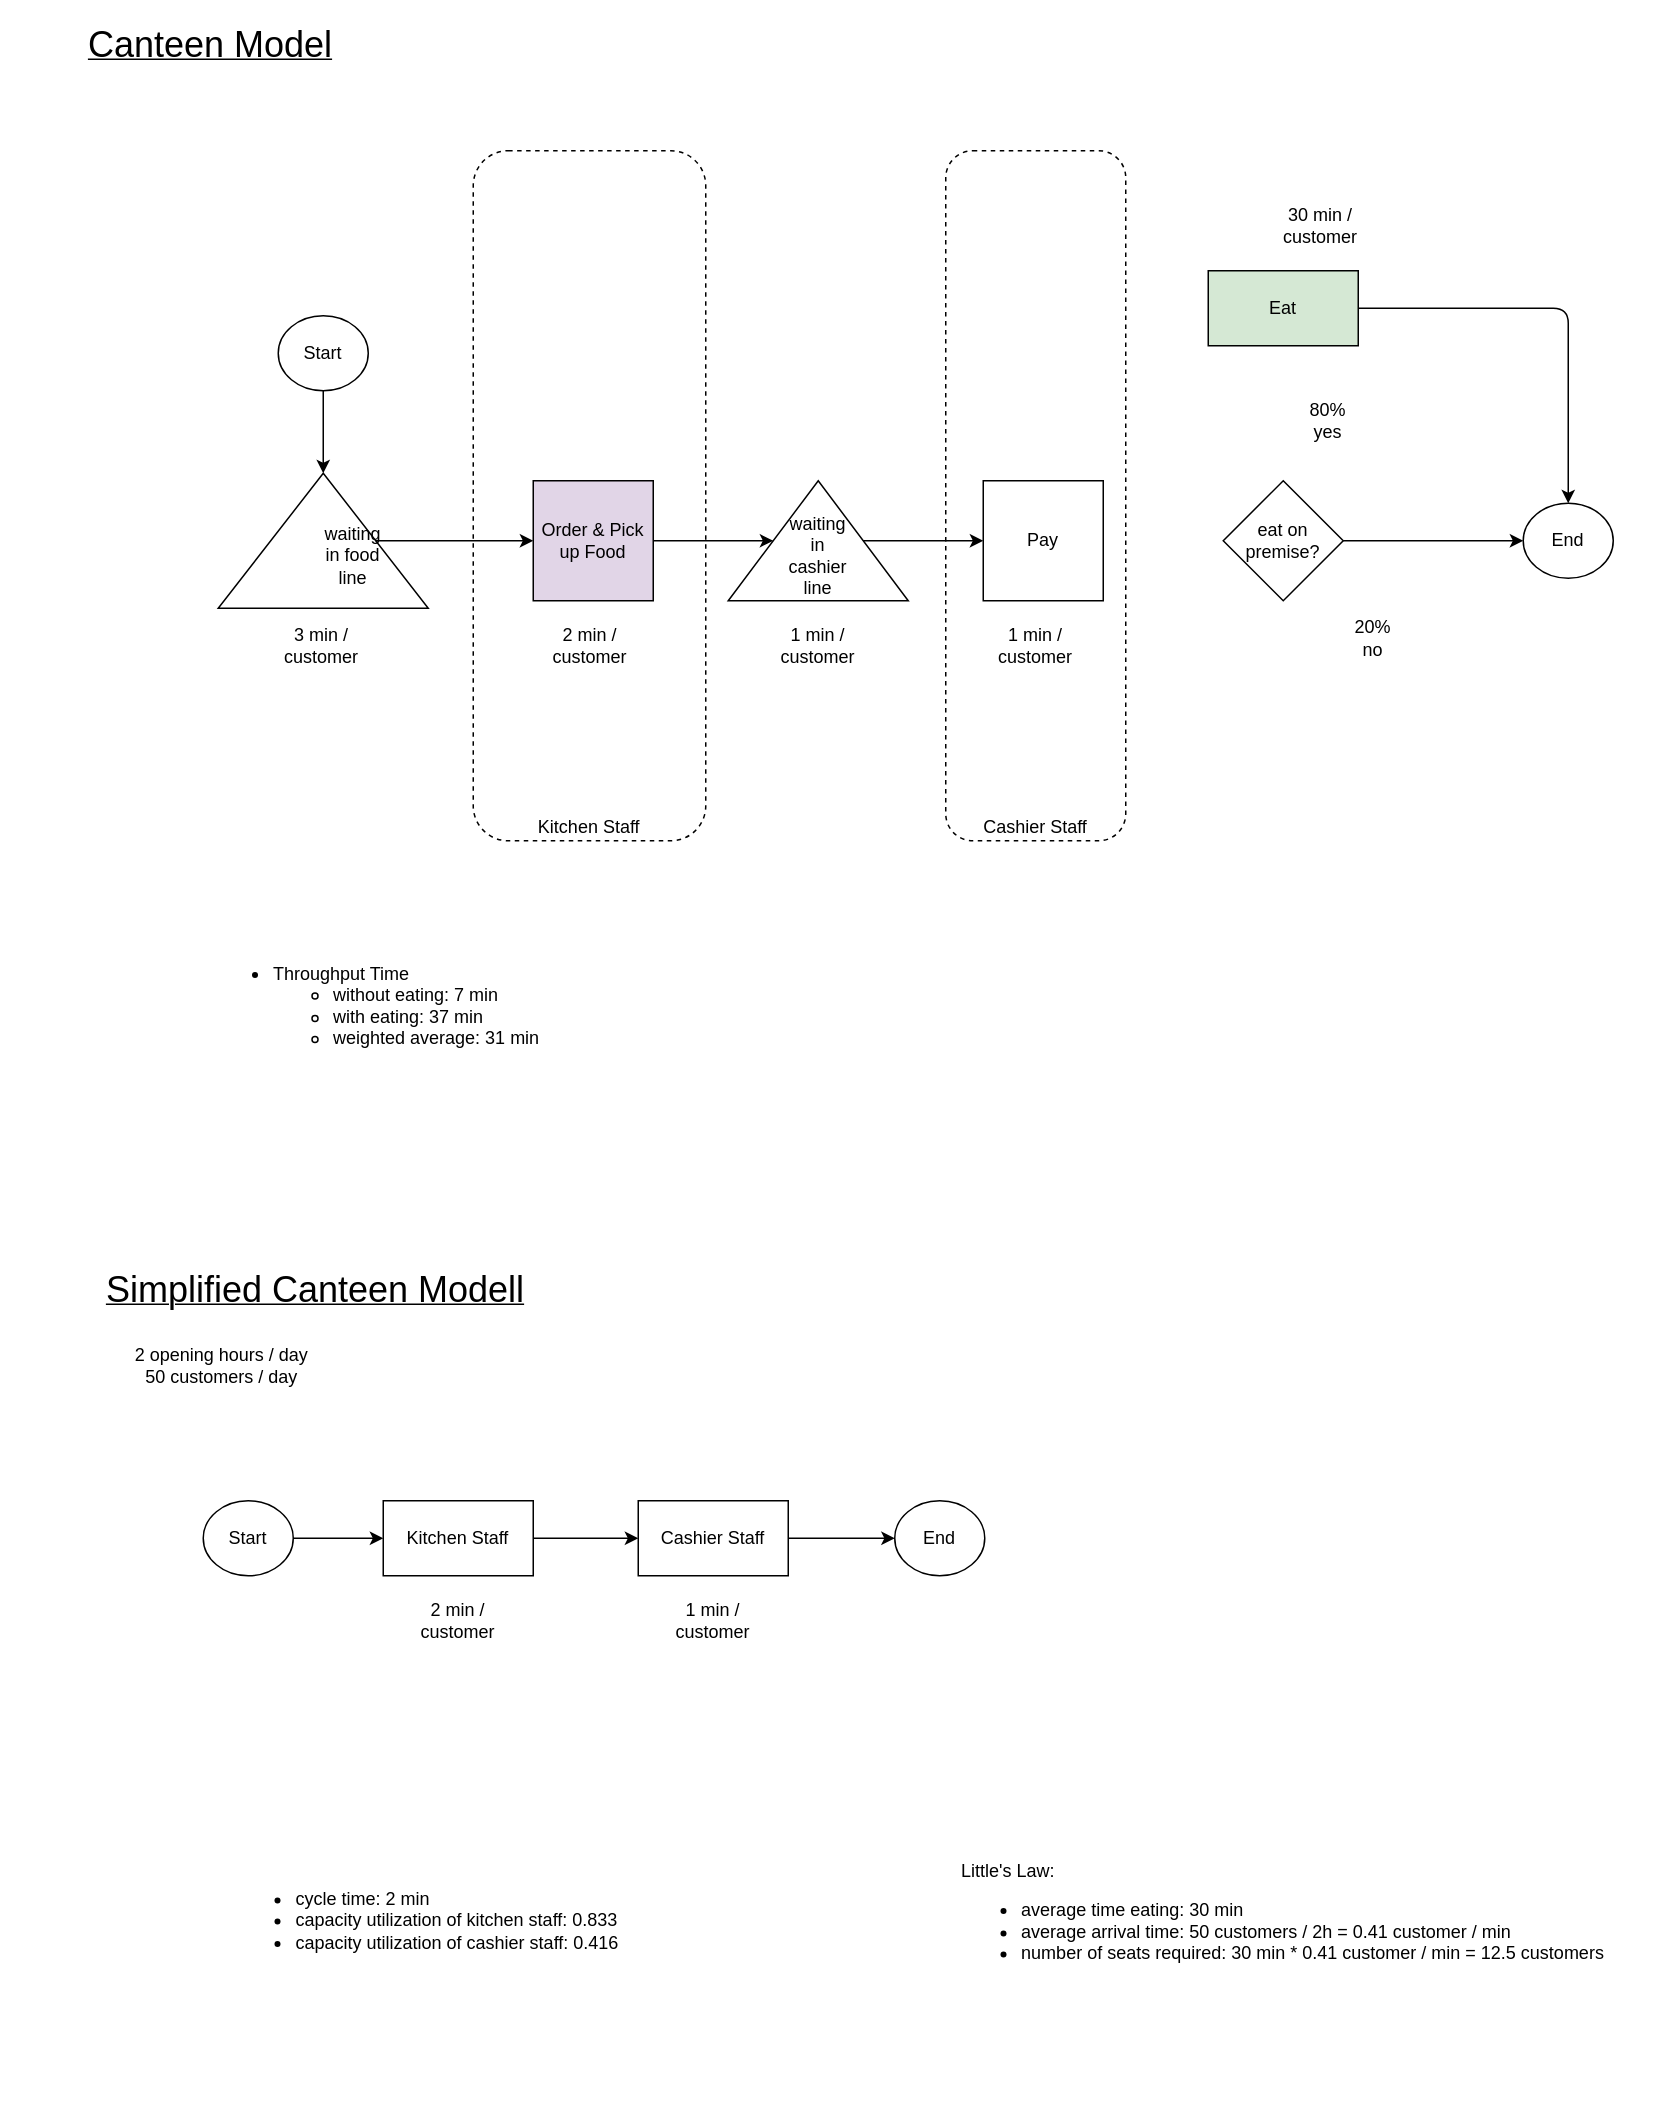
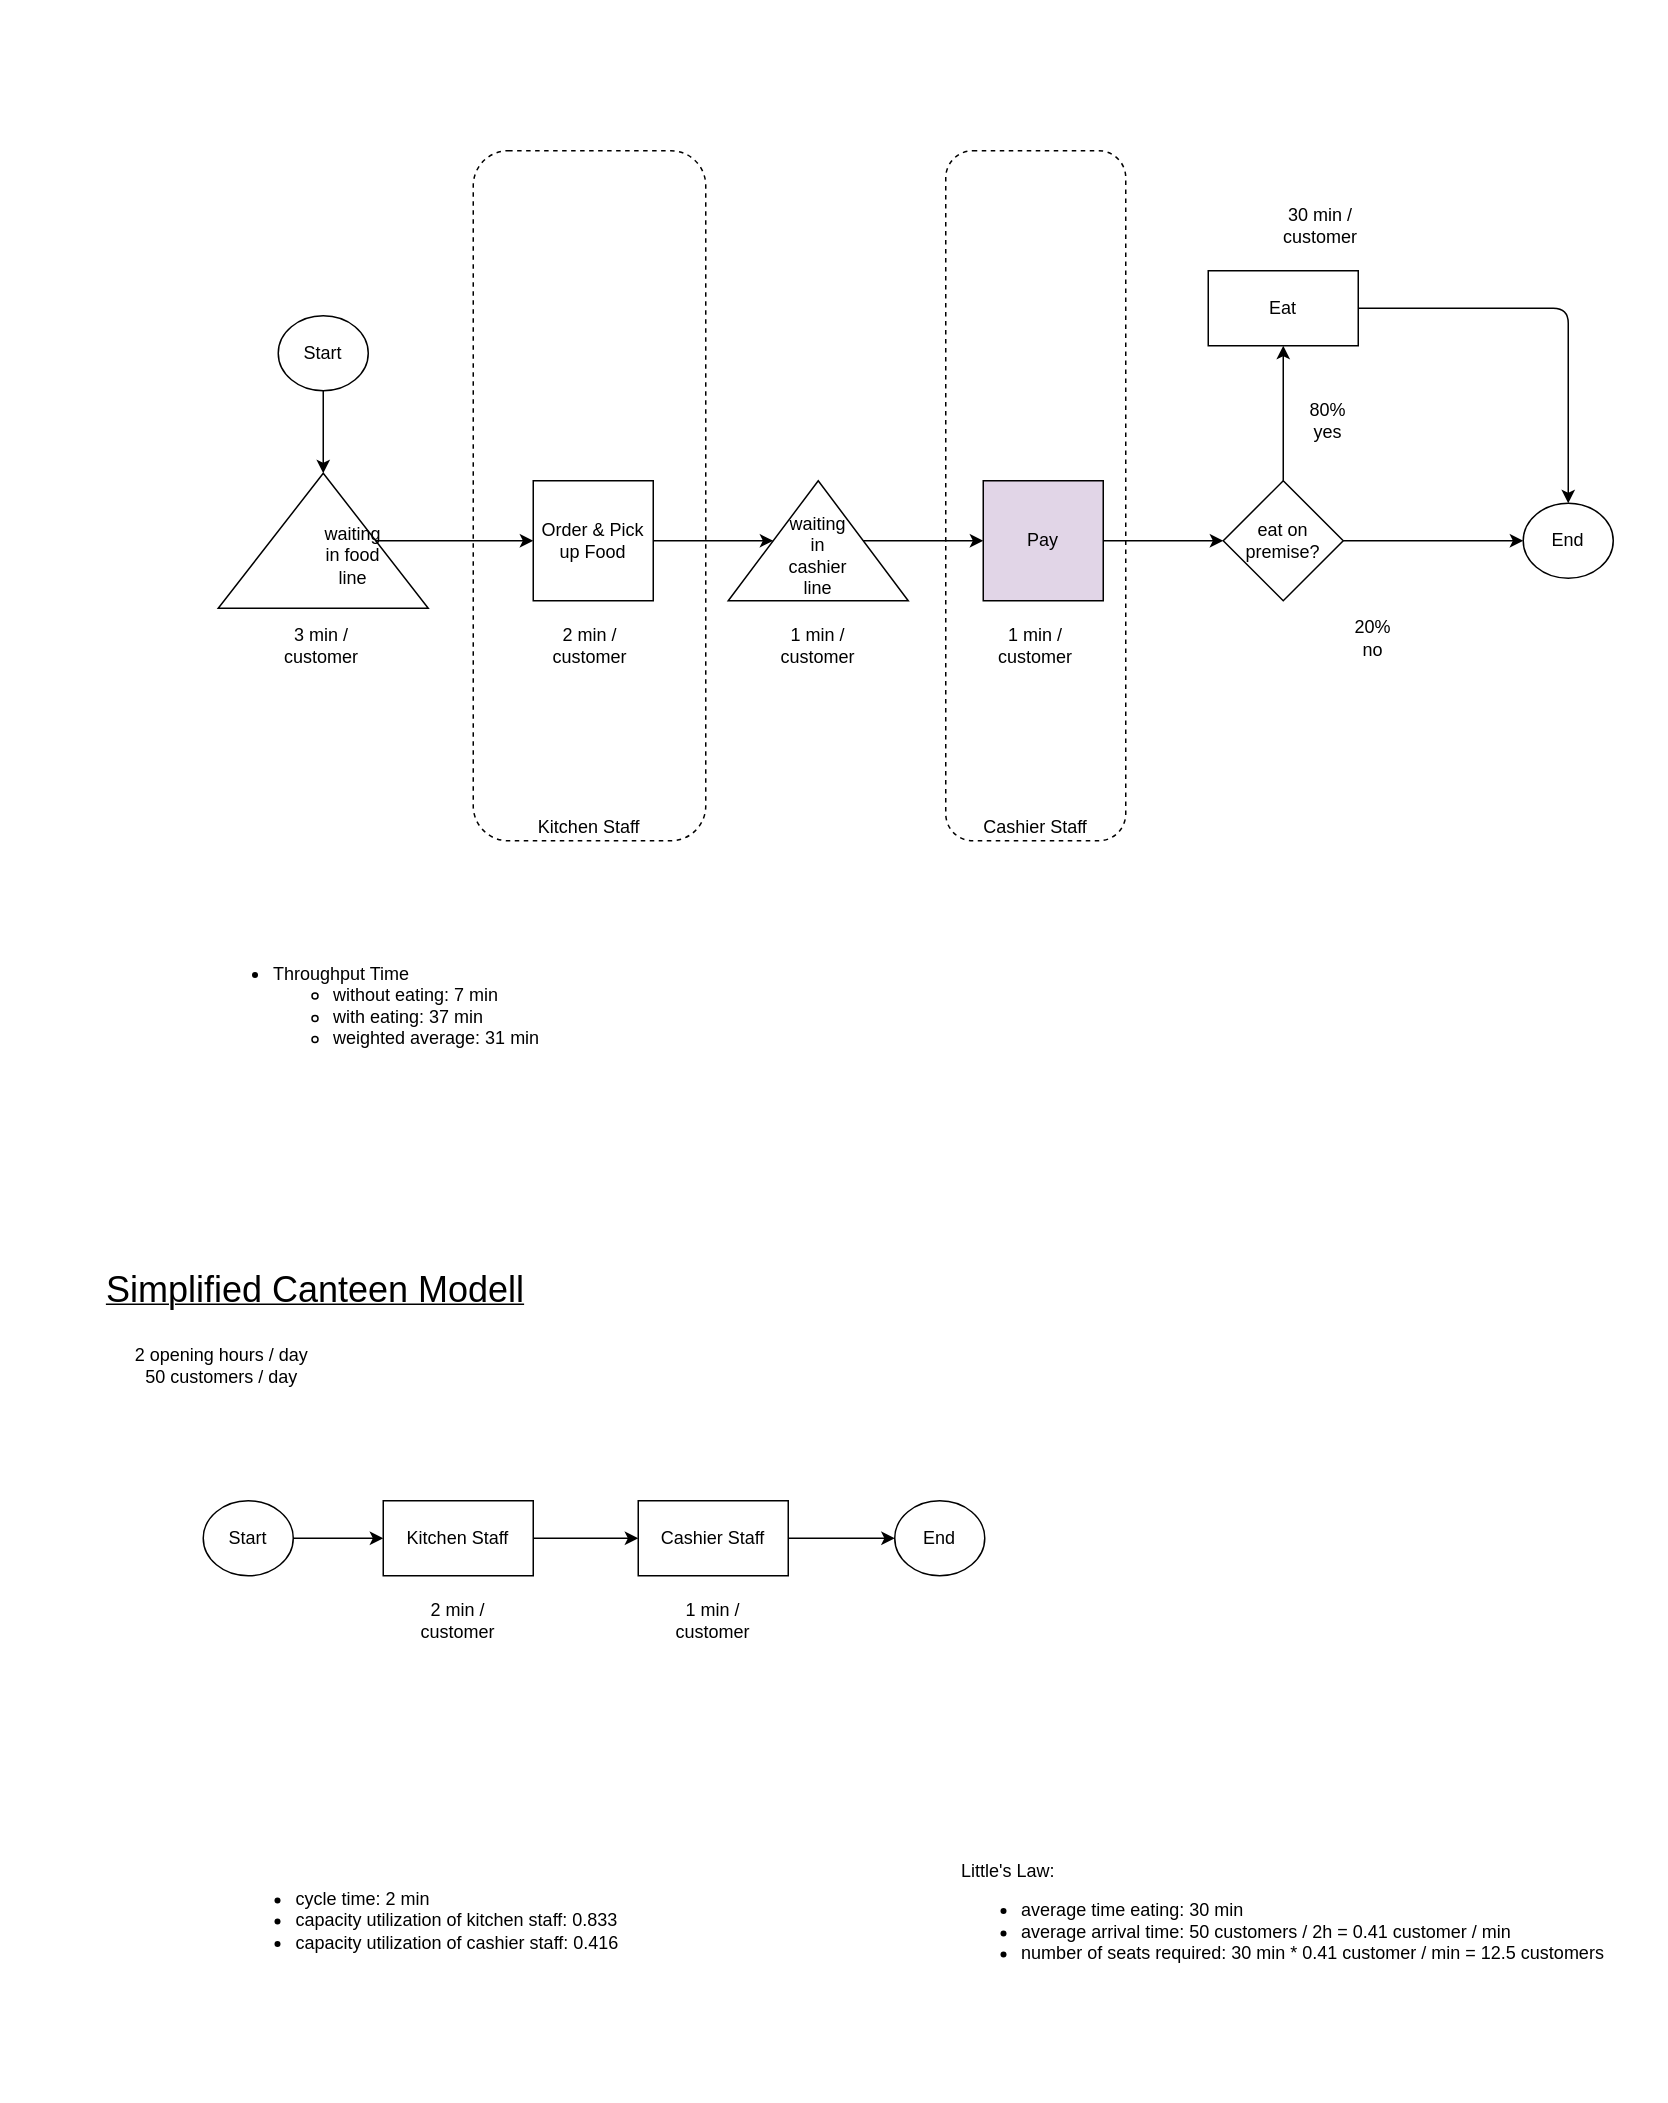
node "Canteen Model": removed
node "Eat": fillcolor #d5e8d4 -> #ffffff
edge "eat on premise?" -> "Eat": added
node "Order & Pick up Food": fillcolor #e1d5e7 -> #ffffff
node "Pay": fillcolor #ffffff -> #e1d5e7
edge "Pay" -> "eat on premise?": added
